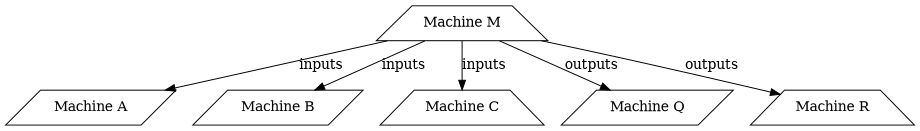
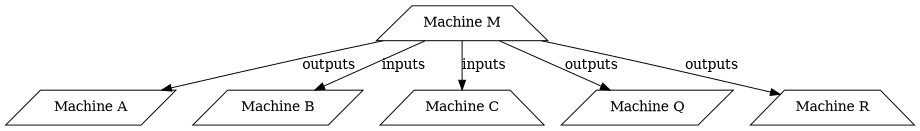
edge "Machine M" -> "Machine A": label "inputs" -> "outputs"
